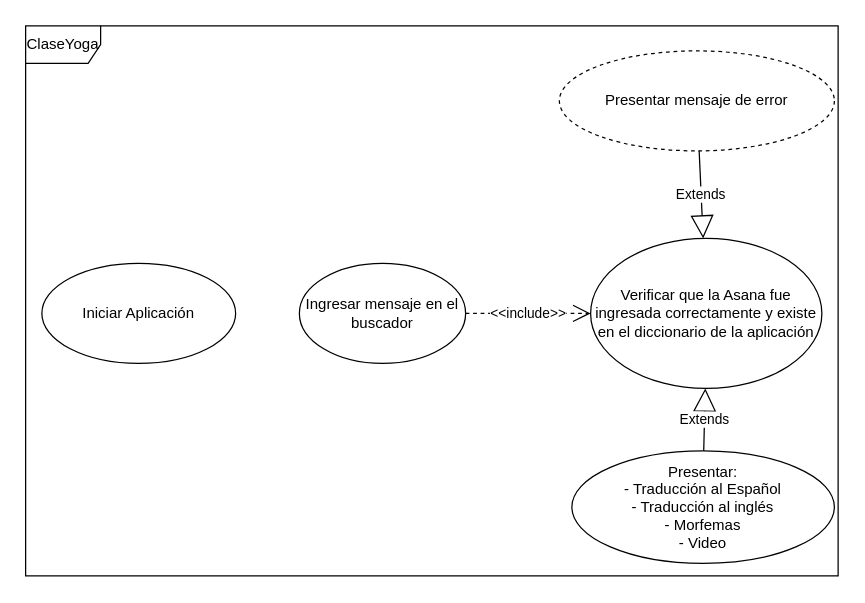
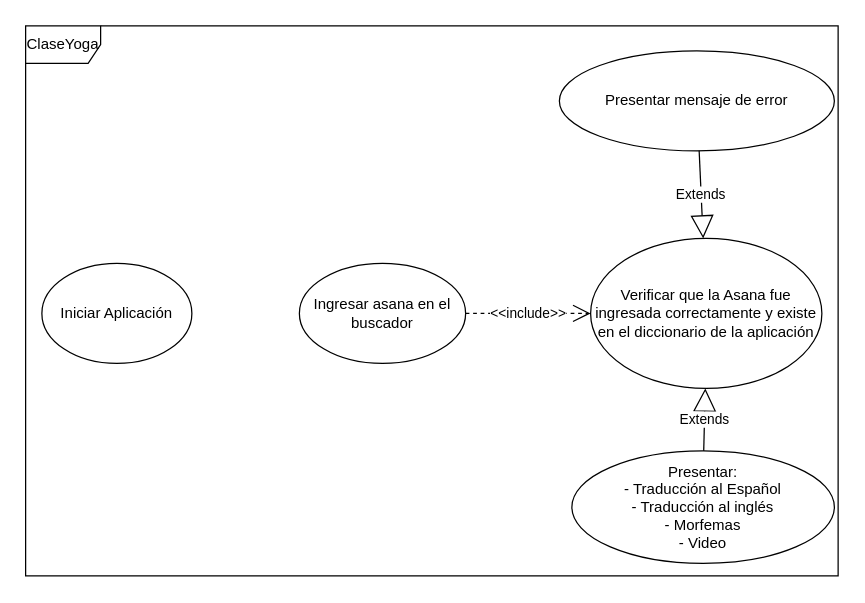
node "Presentar mensaje de error": style dashed -> solid
node "Iniciar Aplicación": size 194x100 -> 150x100
node "Ingresar mensaje en el buscador": label "Ingresar mensaje en el buscador" -> "Ingresar asana en el buscador"
